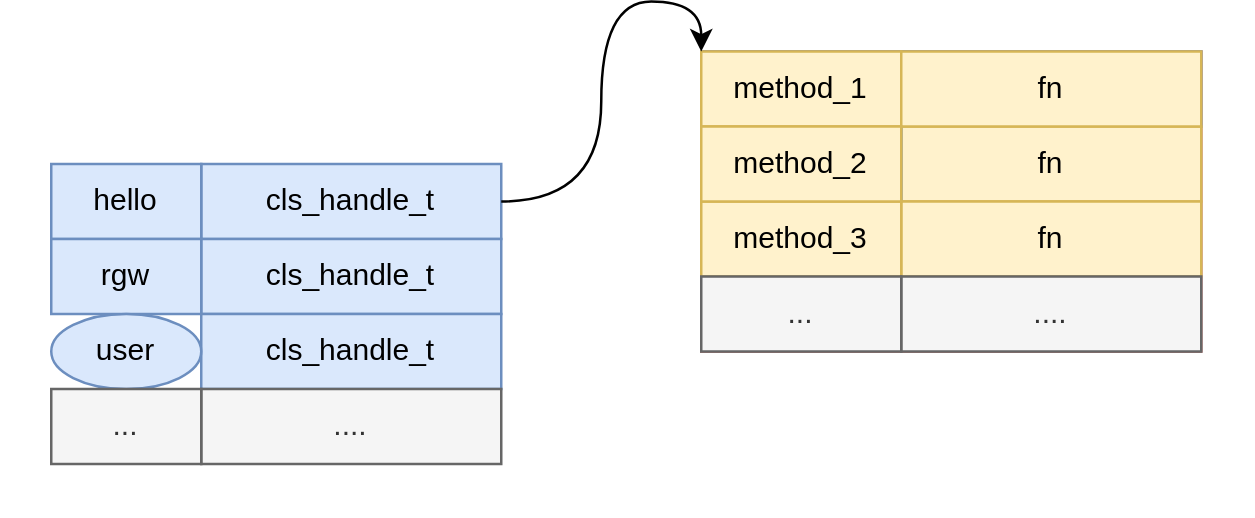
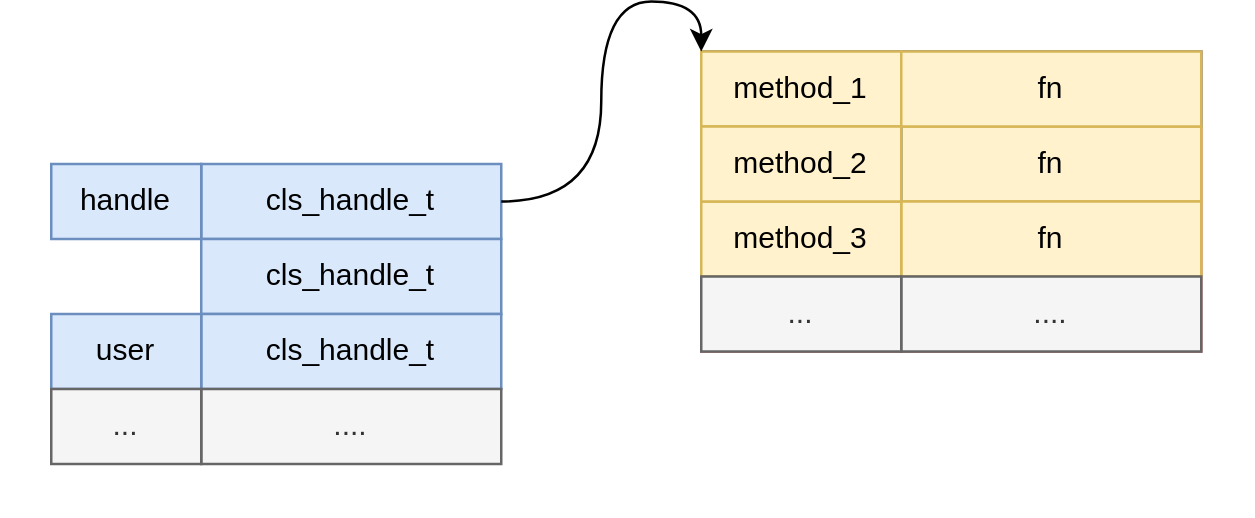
node "hello": label "hello" -> "handle"
node "rgw": removed
node "user": shape ellipse -> rectangle
